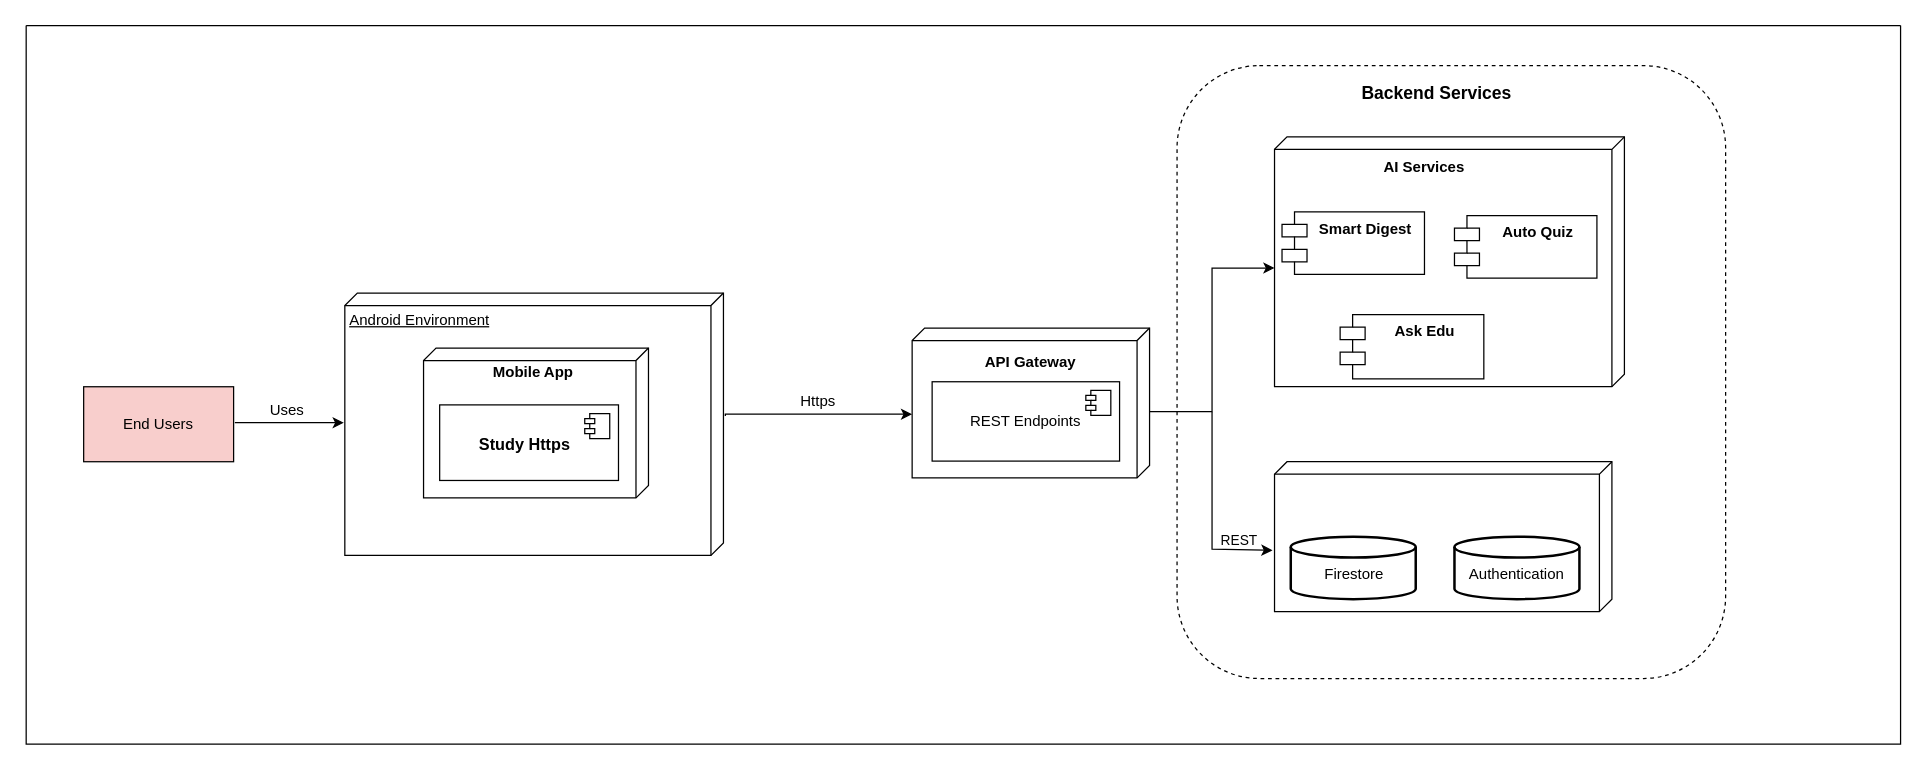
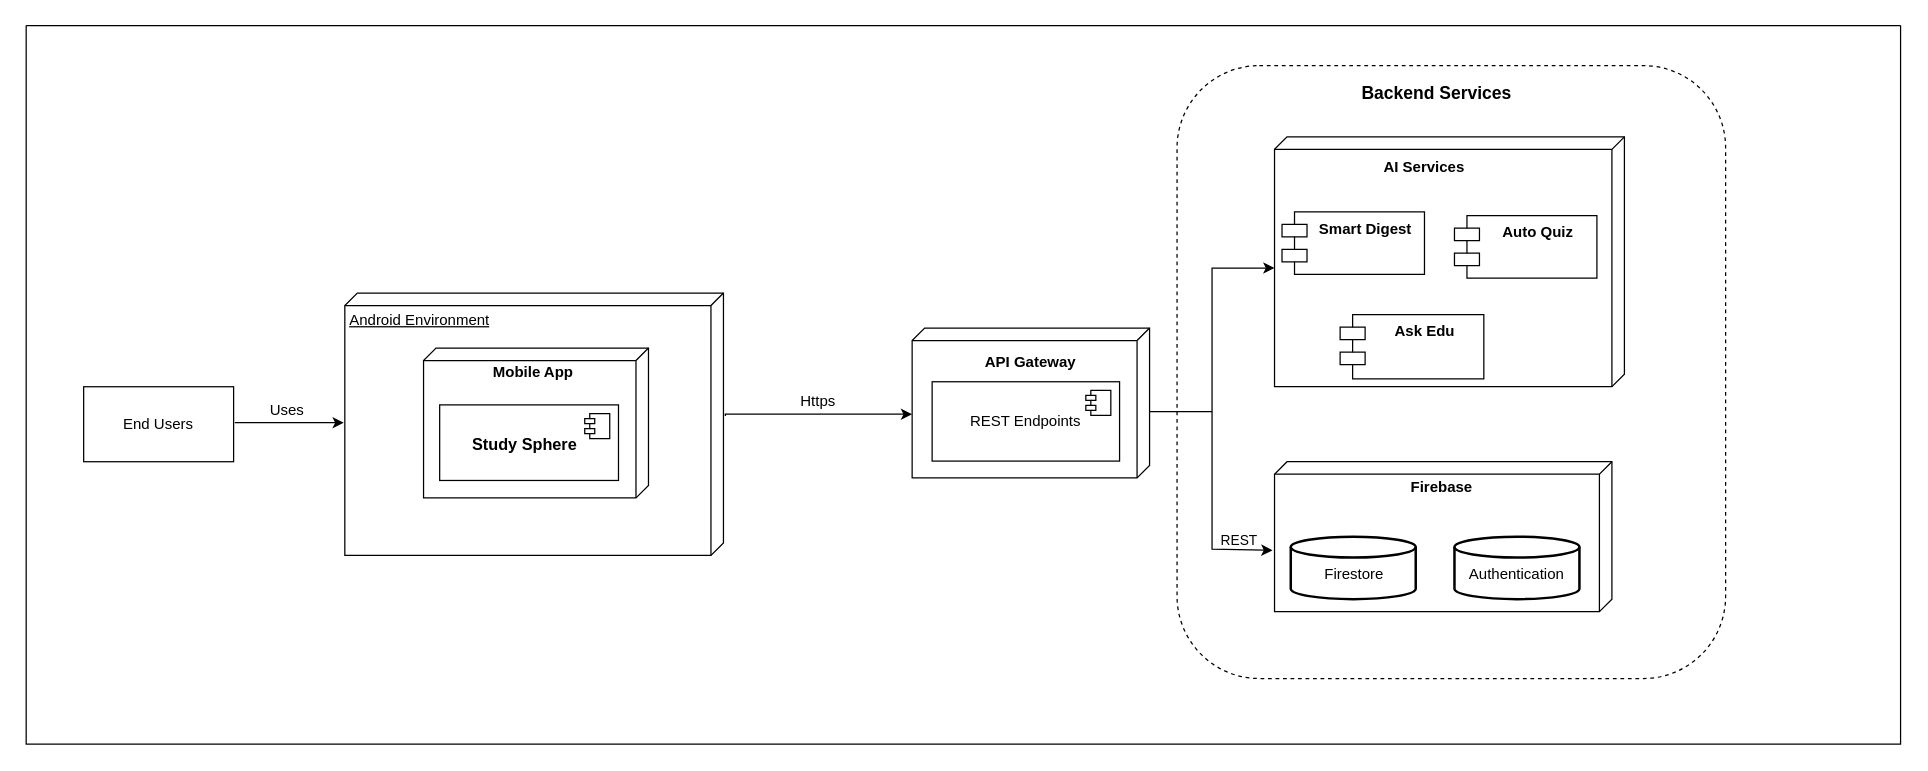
node "End Users": fillcolor #f8cecc -> #ffffff
node "Study Https": label "Study Https" -> "Study Sphere"
node "Firebase": added
